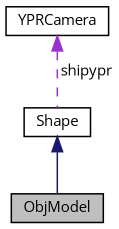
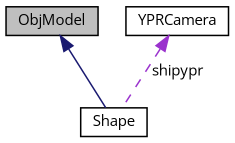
edge "ObjModel" -> "Shape": reversed
